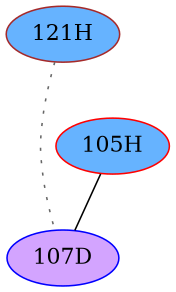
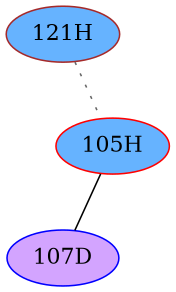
edge "121H" -- "107D": now "121H" -- "105H"
